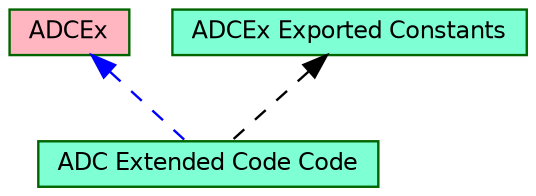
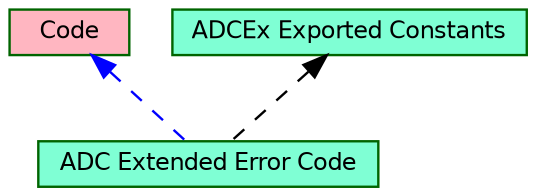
node "ADCEx": label "ADCEx" -> "Code"
node "ADC Extended Code Code": label "ADC Extended Code Code" -> "ADC Extended Error Code"
